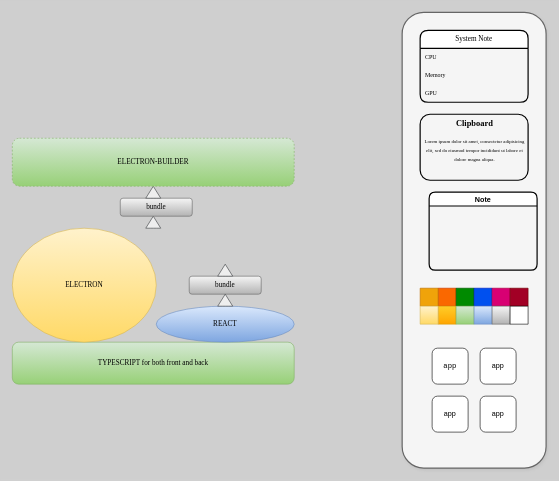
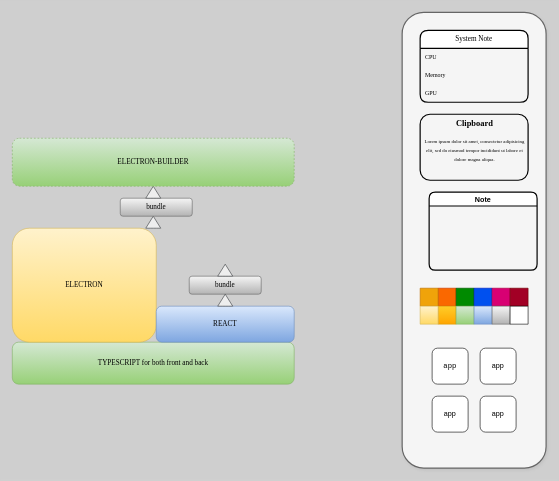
node "ELECTRON": shape ellipse -> rounded rectangle
node "REACT": shape ellipse -> rounded rectangle
